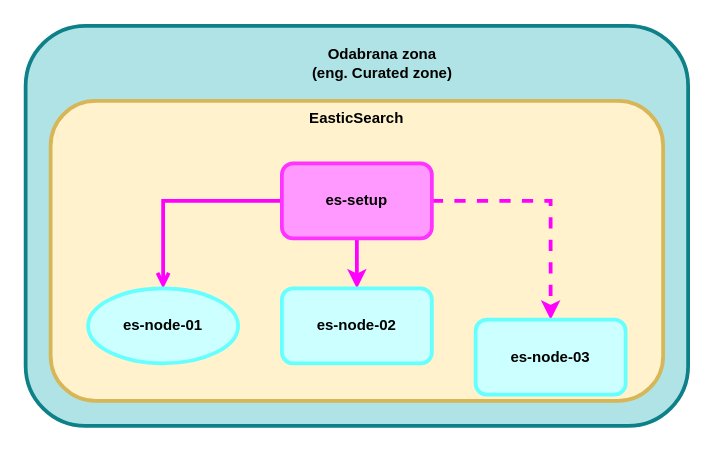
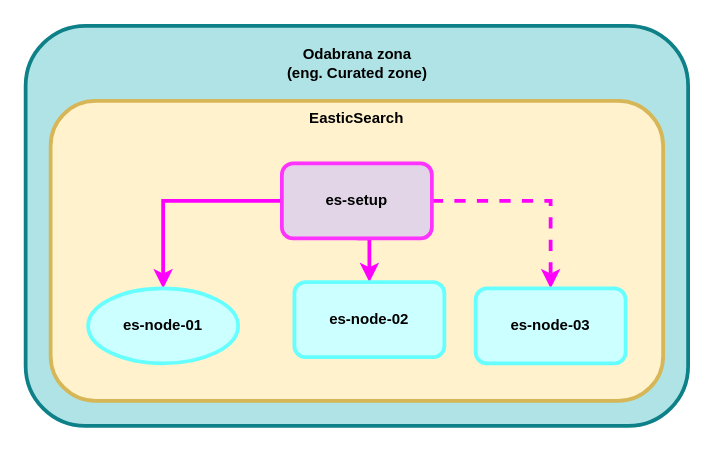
node "Odabrana zona (eng. Curated zone)": moved (382, 63) -> (357, 63)
node "es-setup": fillcolor #ff99ff -> #e1d5e7
edge "es-setup" -> "es-node-01": arrowhead open -> classic
node "es-node-02": moved (357, 326) -> (369, 319)
node "es-node-03": moved (551, 357) -> (551, 326)
